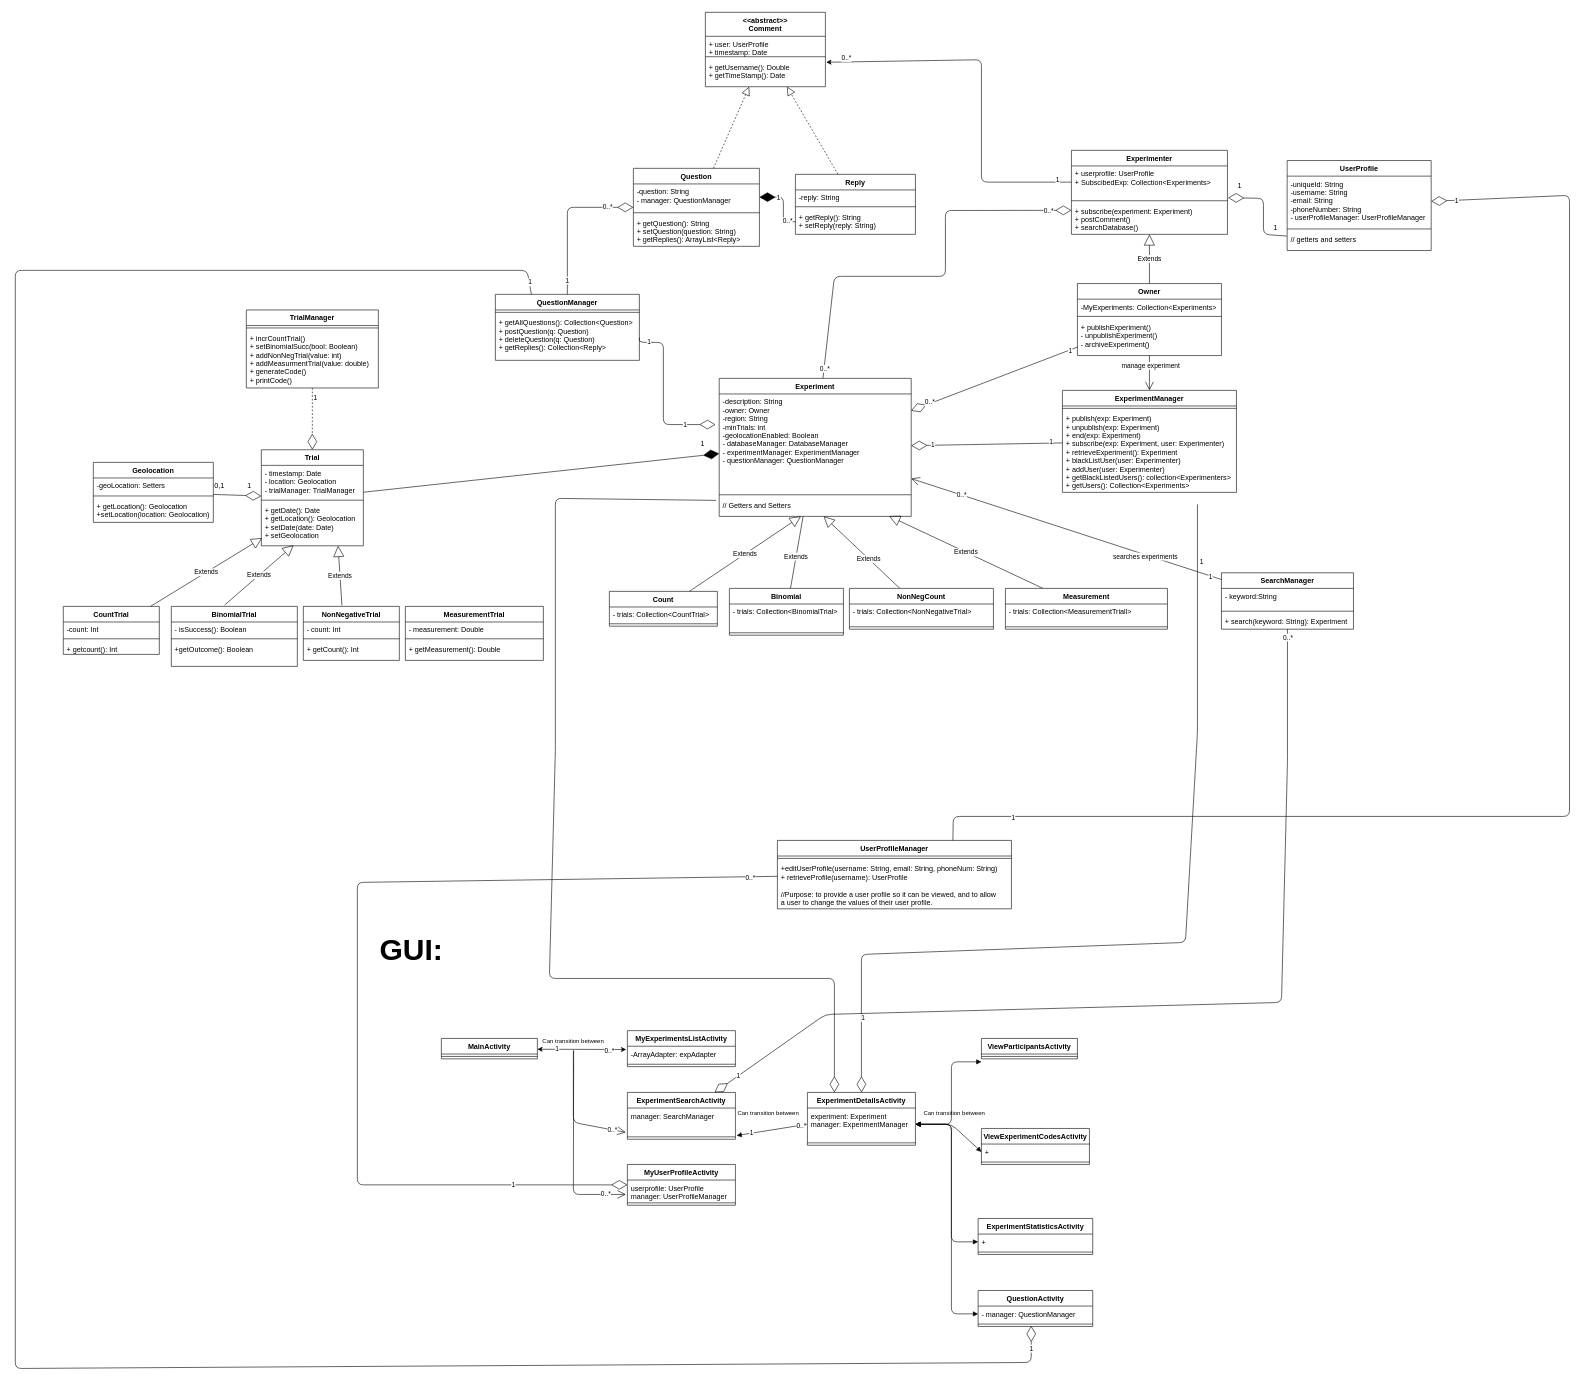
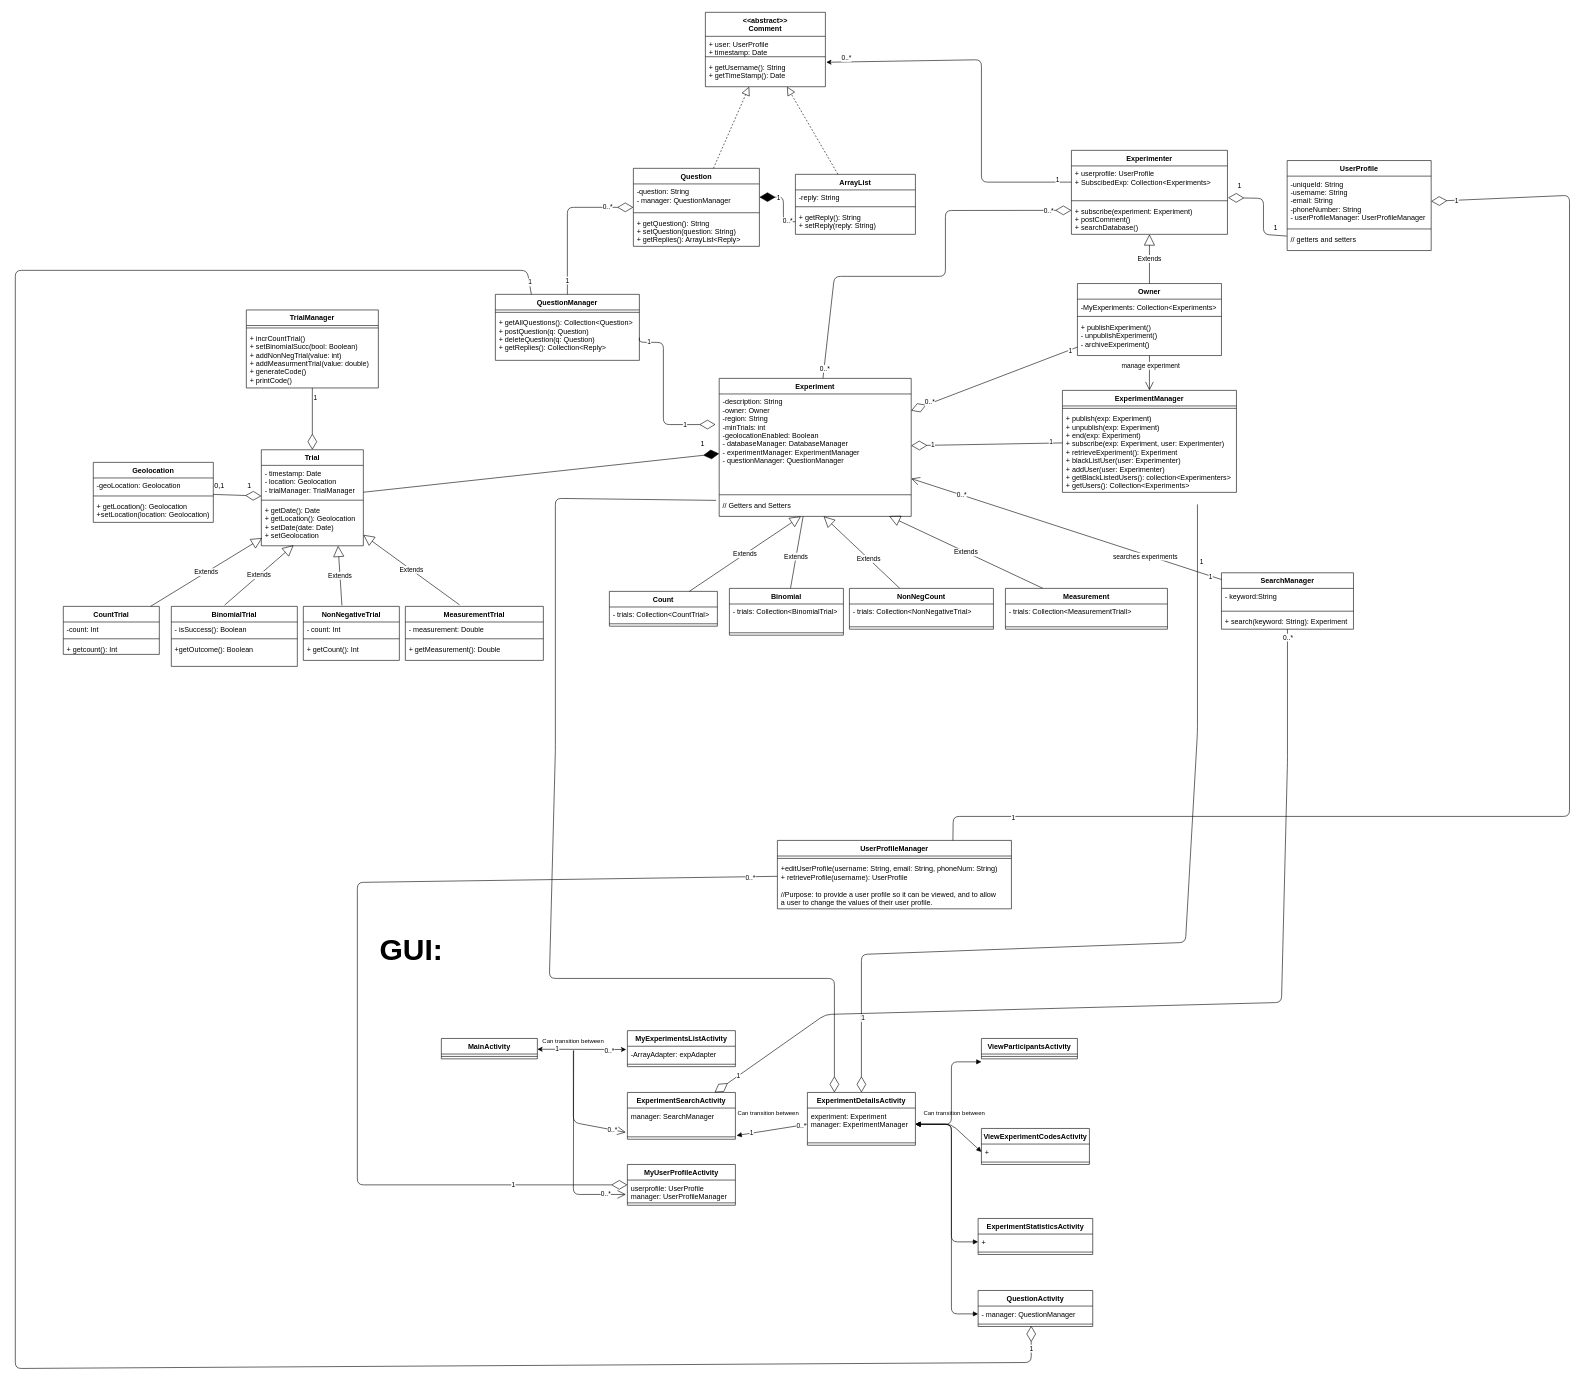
node "+ getUsername(): Double + getTimeStamp(): Date": label "+ getUsername(): Double + getTimeStamp(): Date" -> "+ getUsername(): String + getTimeStamp(): Date"
node "Reply": label "Reply" -> "ArrayList"
edge "TrialManager" -> "Trial": style dashed -> solid
node "-geoLocation: Setters": label "-geoLocation: Setters" -> "-geoLocation: Geolocation"
edge "MeasurementTrial" -> "Trial": added, label "Extends"
